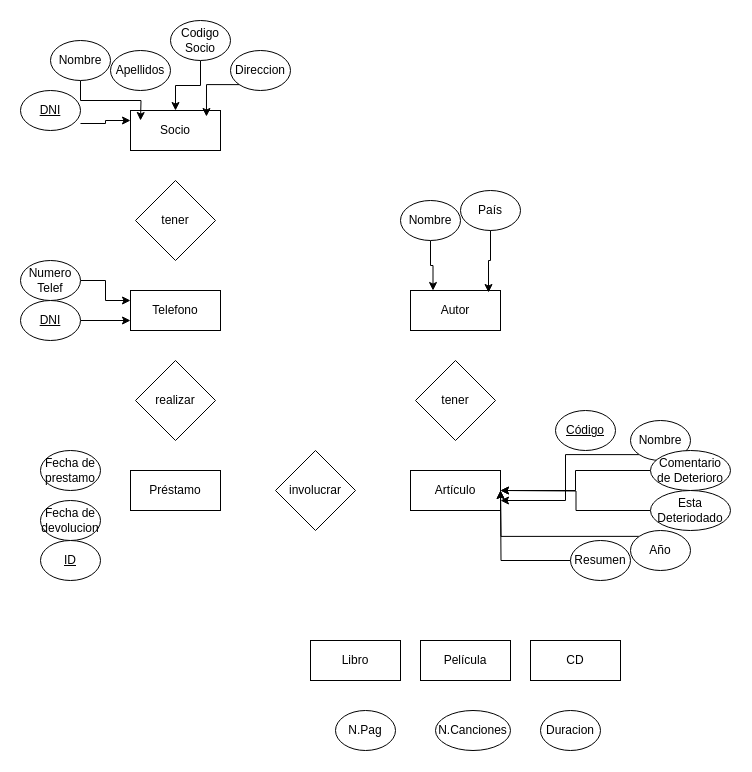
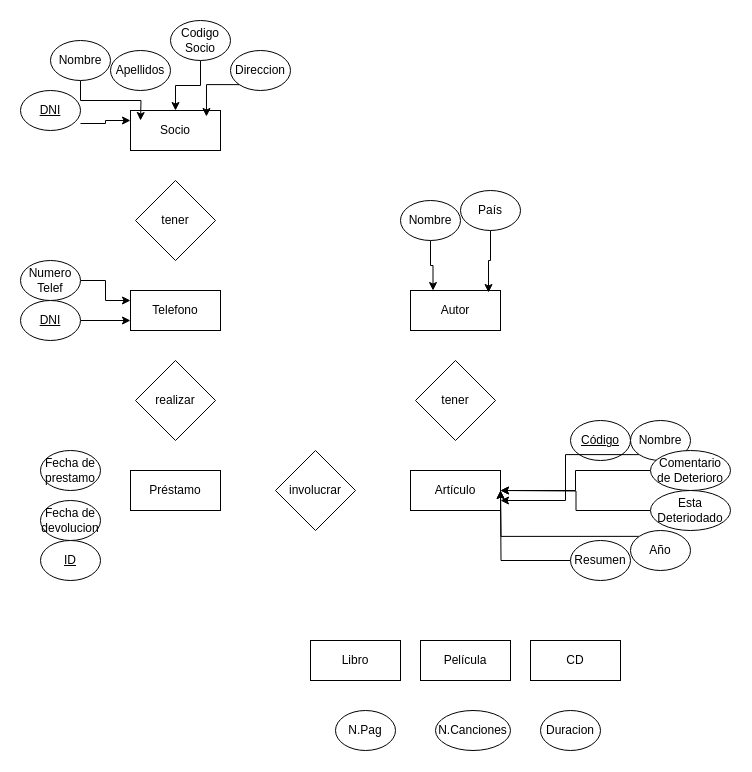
node "Código": moved (586, 431) -> (601, 441)
